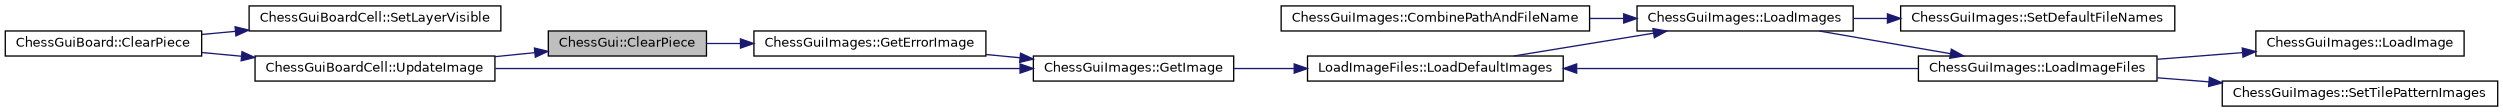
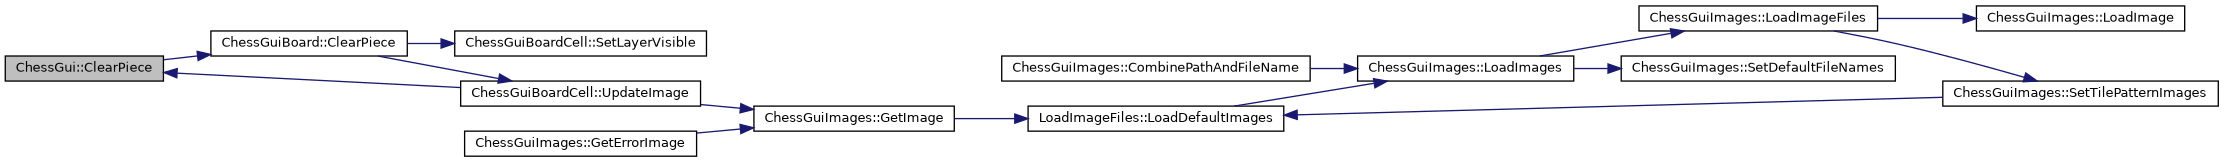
edge "ChessGui::ClearPiece" -> "ChessGuiImages::GetErrorImage": now "ChessGui::ClearPiece" -> "ChessGuiBoard::ClearPiece"
edge "ChessGuiImages::LoadImageFiles" -> "LoadImageFiles::LoadDefaultImages": now "ChessGuiImages::SetTilePatternImages" -> "LoadImageFiles::LoadDefaultImages"
